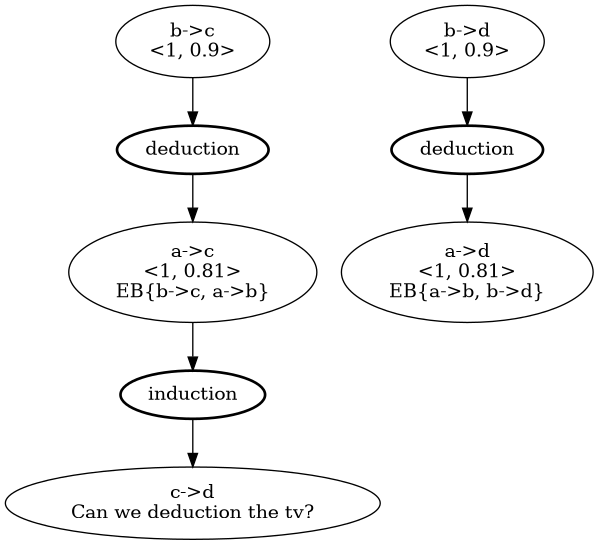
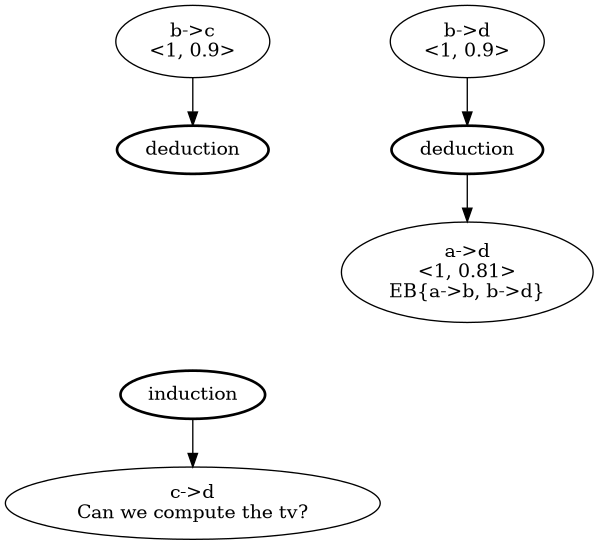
node "a->c <1, 0.81> EB{b->c, a->b}": removed
node "c->d Can we deduction the tv?": label "c->d Can we deduction the tv?" -> "c->d Can we compute the tv?"
